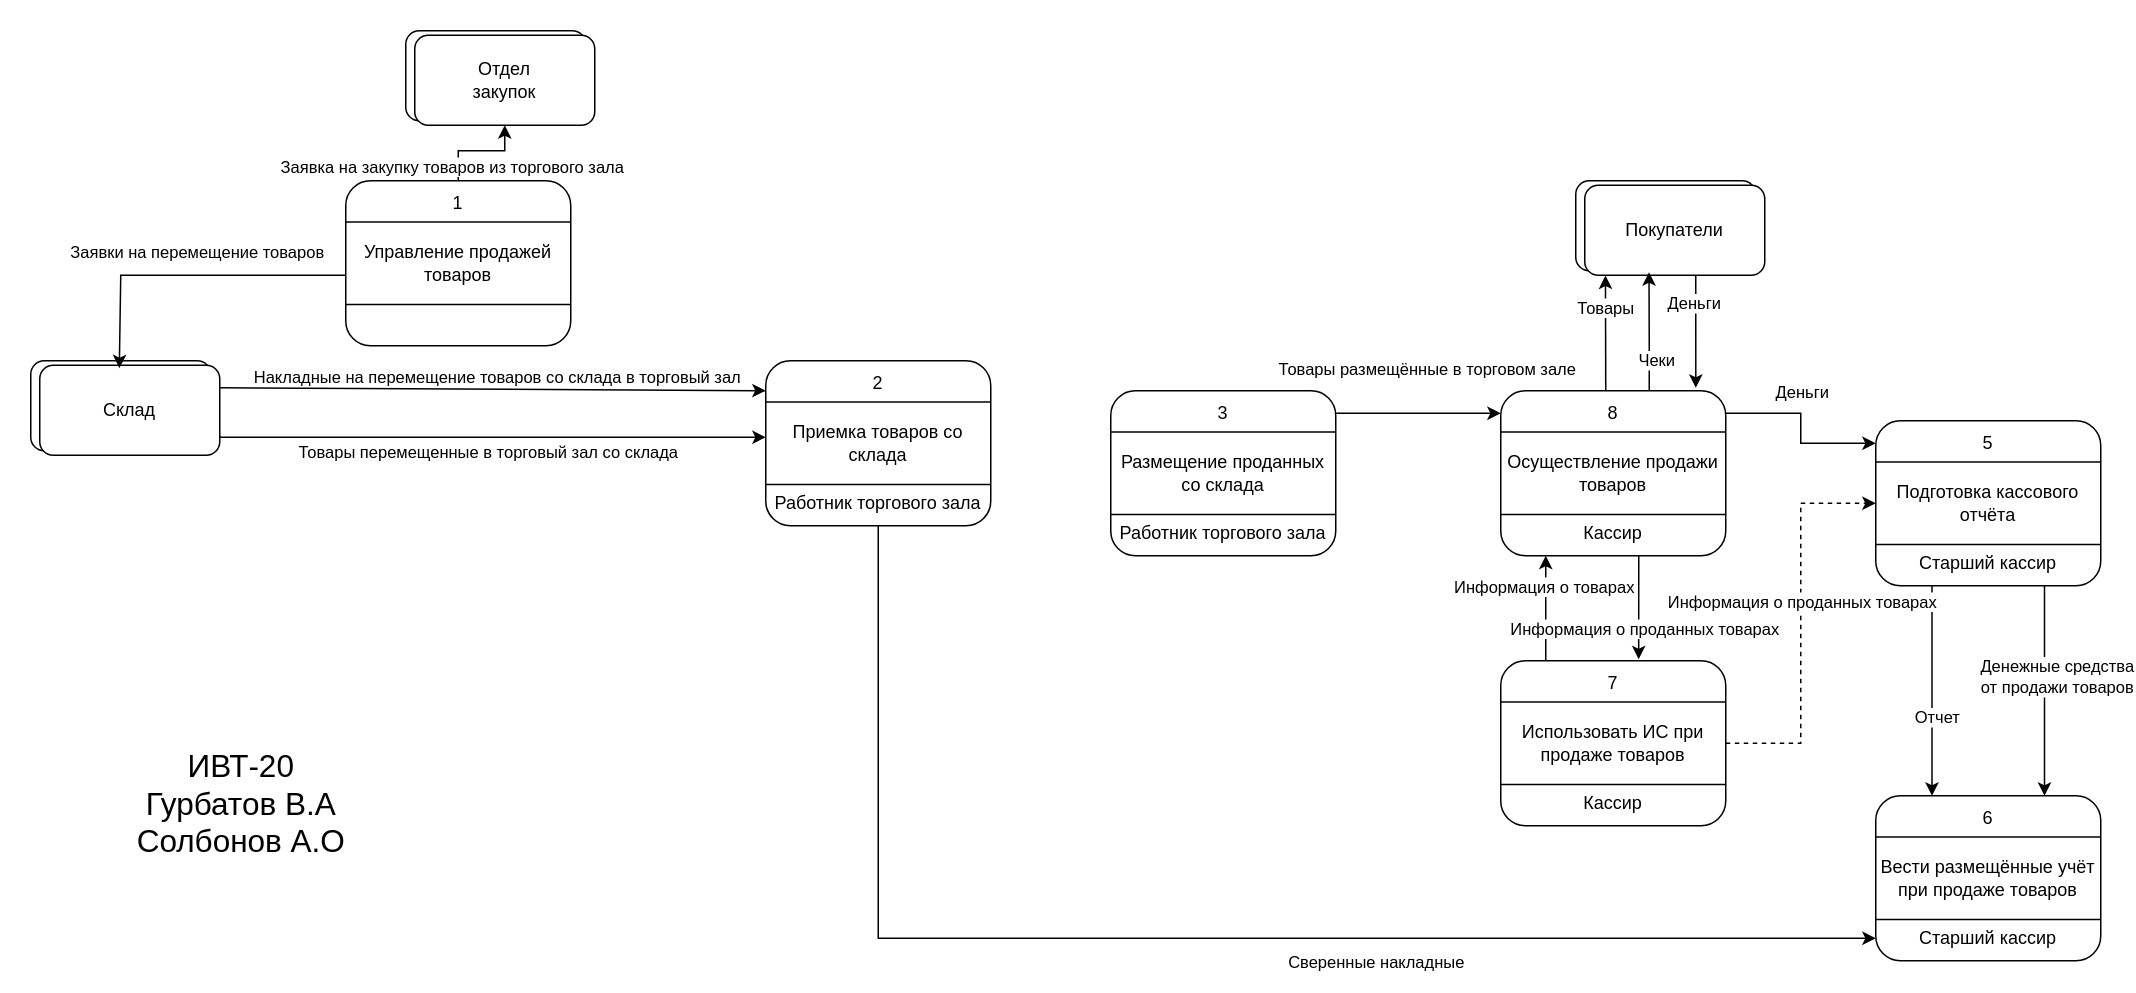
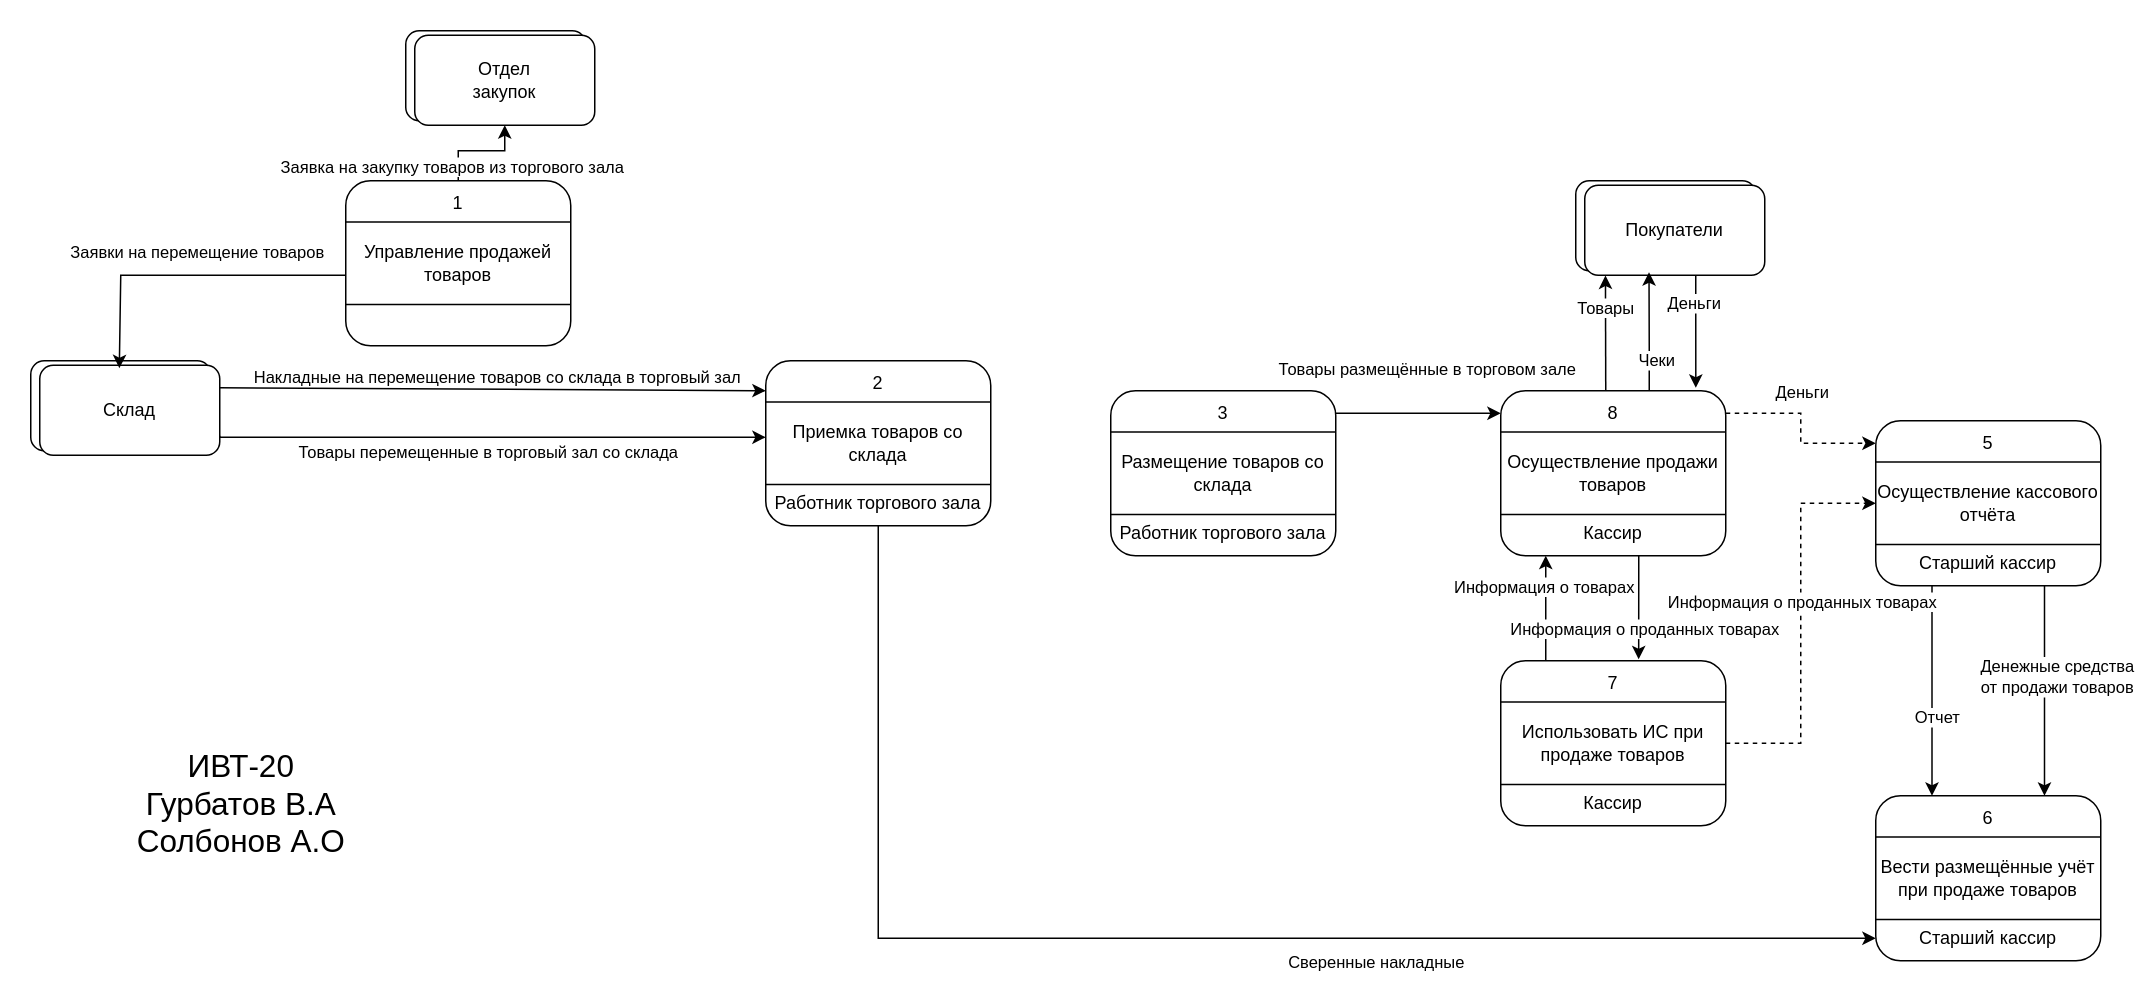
edge "8" -> "5": style solid -> dashed
node "Размещение проданных со склада": label "Размещение проданных со склада" -> "Размещение товаров со склада"
node "Подготовка кассового отчёта": label "Подготовка кассового отчёта" -> "Осуществление кассового отчёта"
